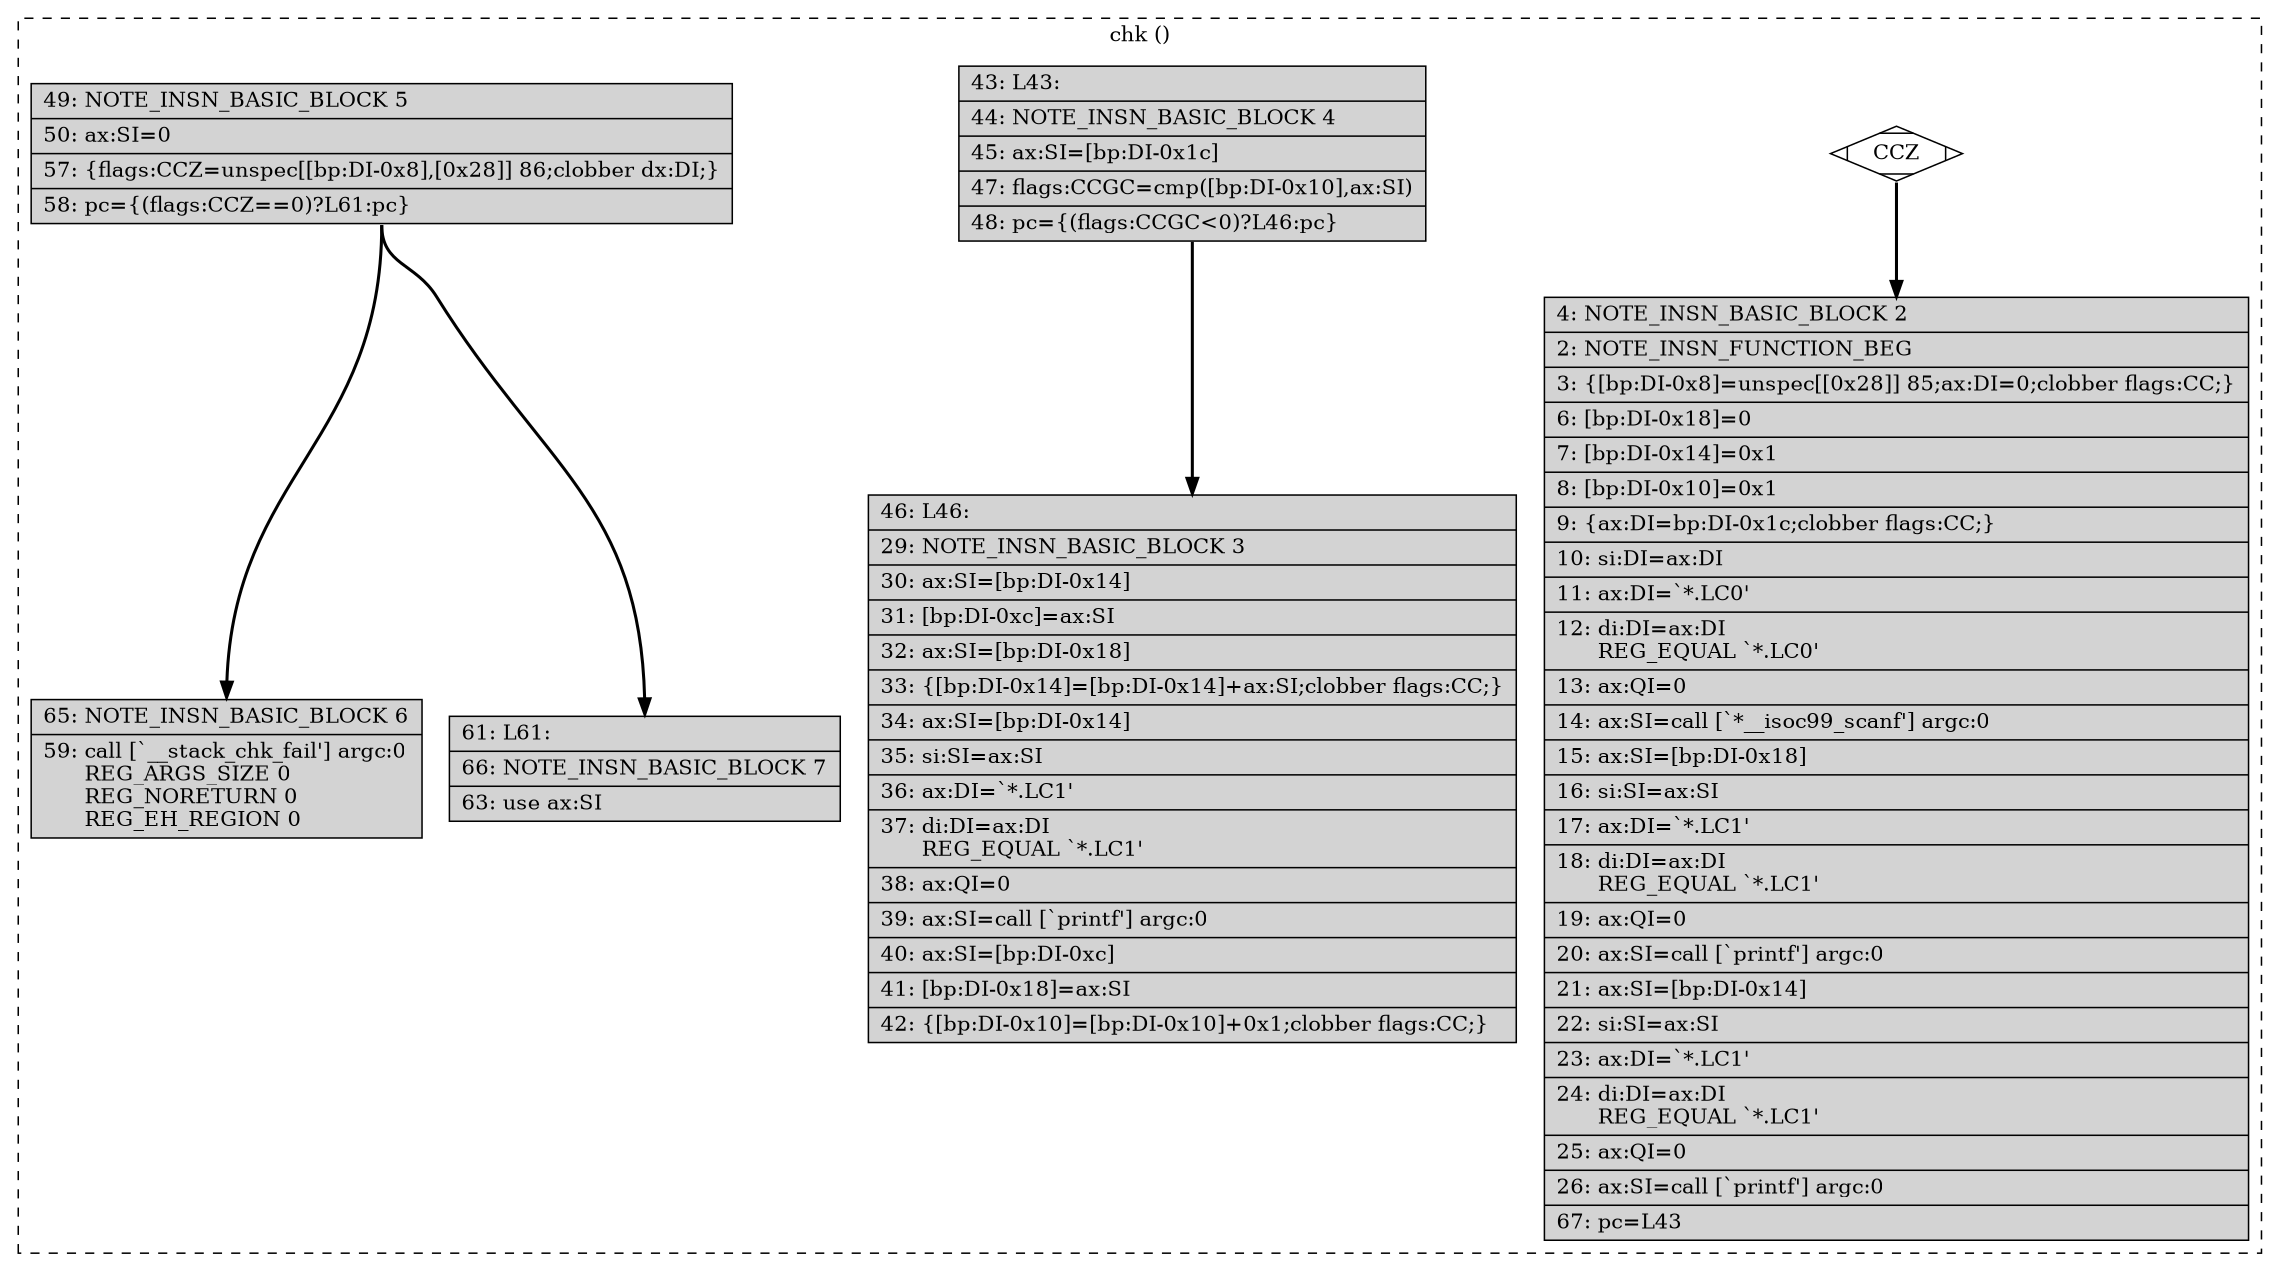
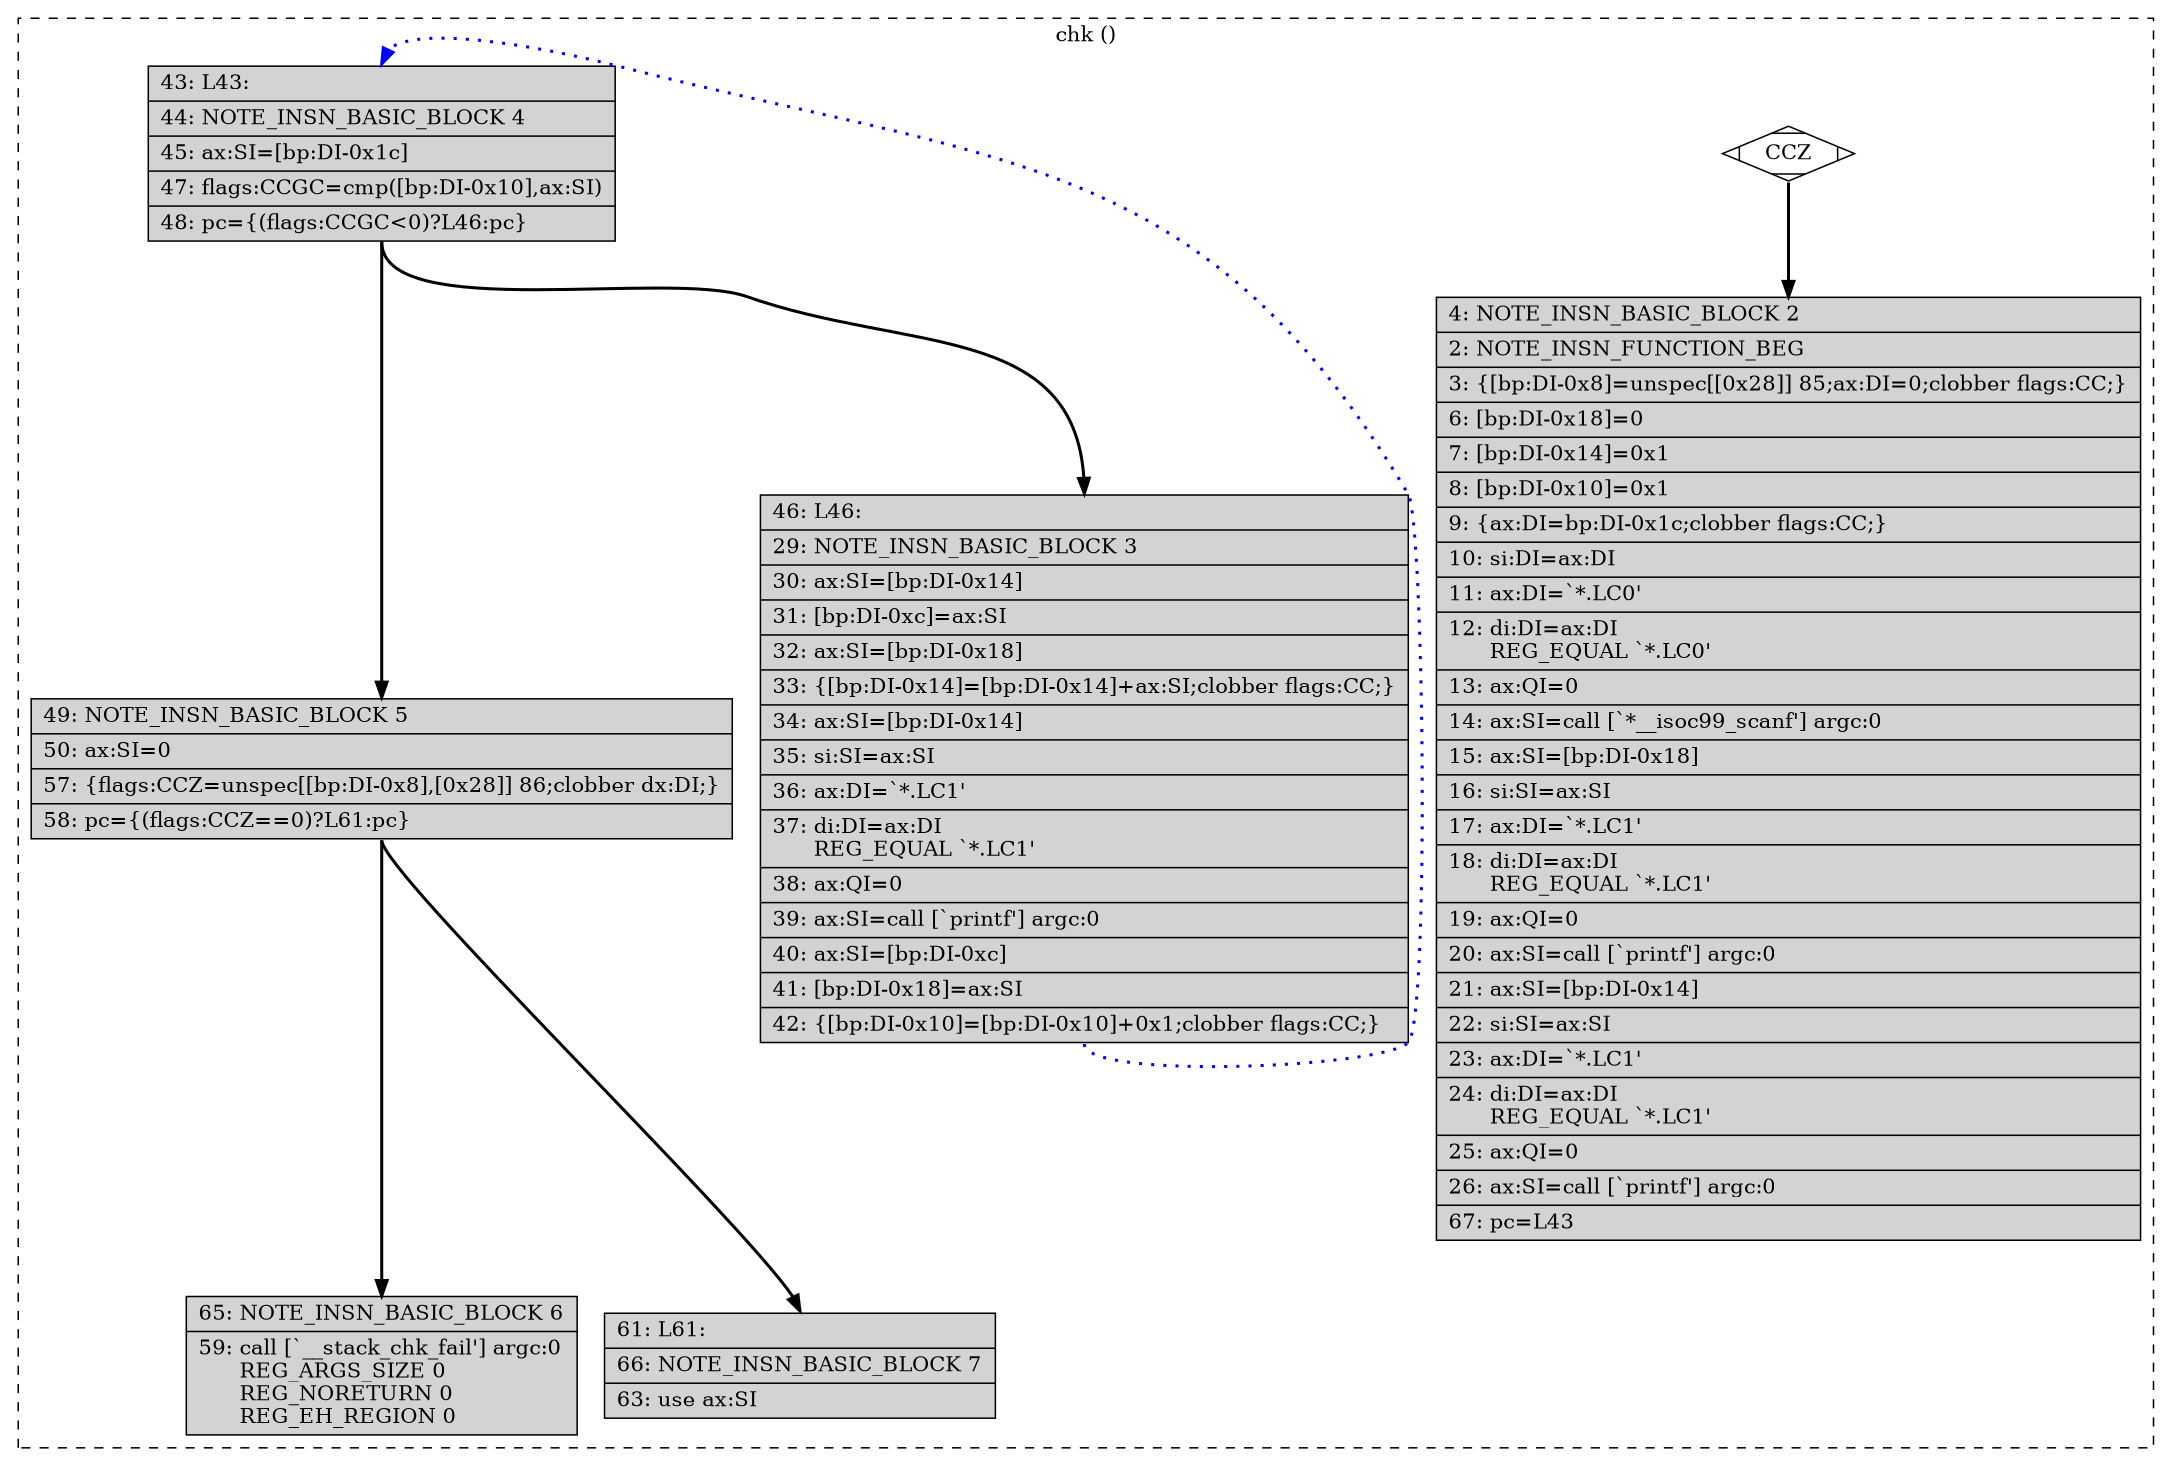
edge "46: L46:" -> "43: L43:": added
edge "43: L43:" -> "49: NOTE_INSN_BASIC_BLOCK 5": added
